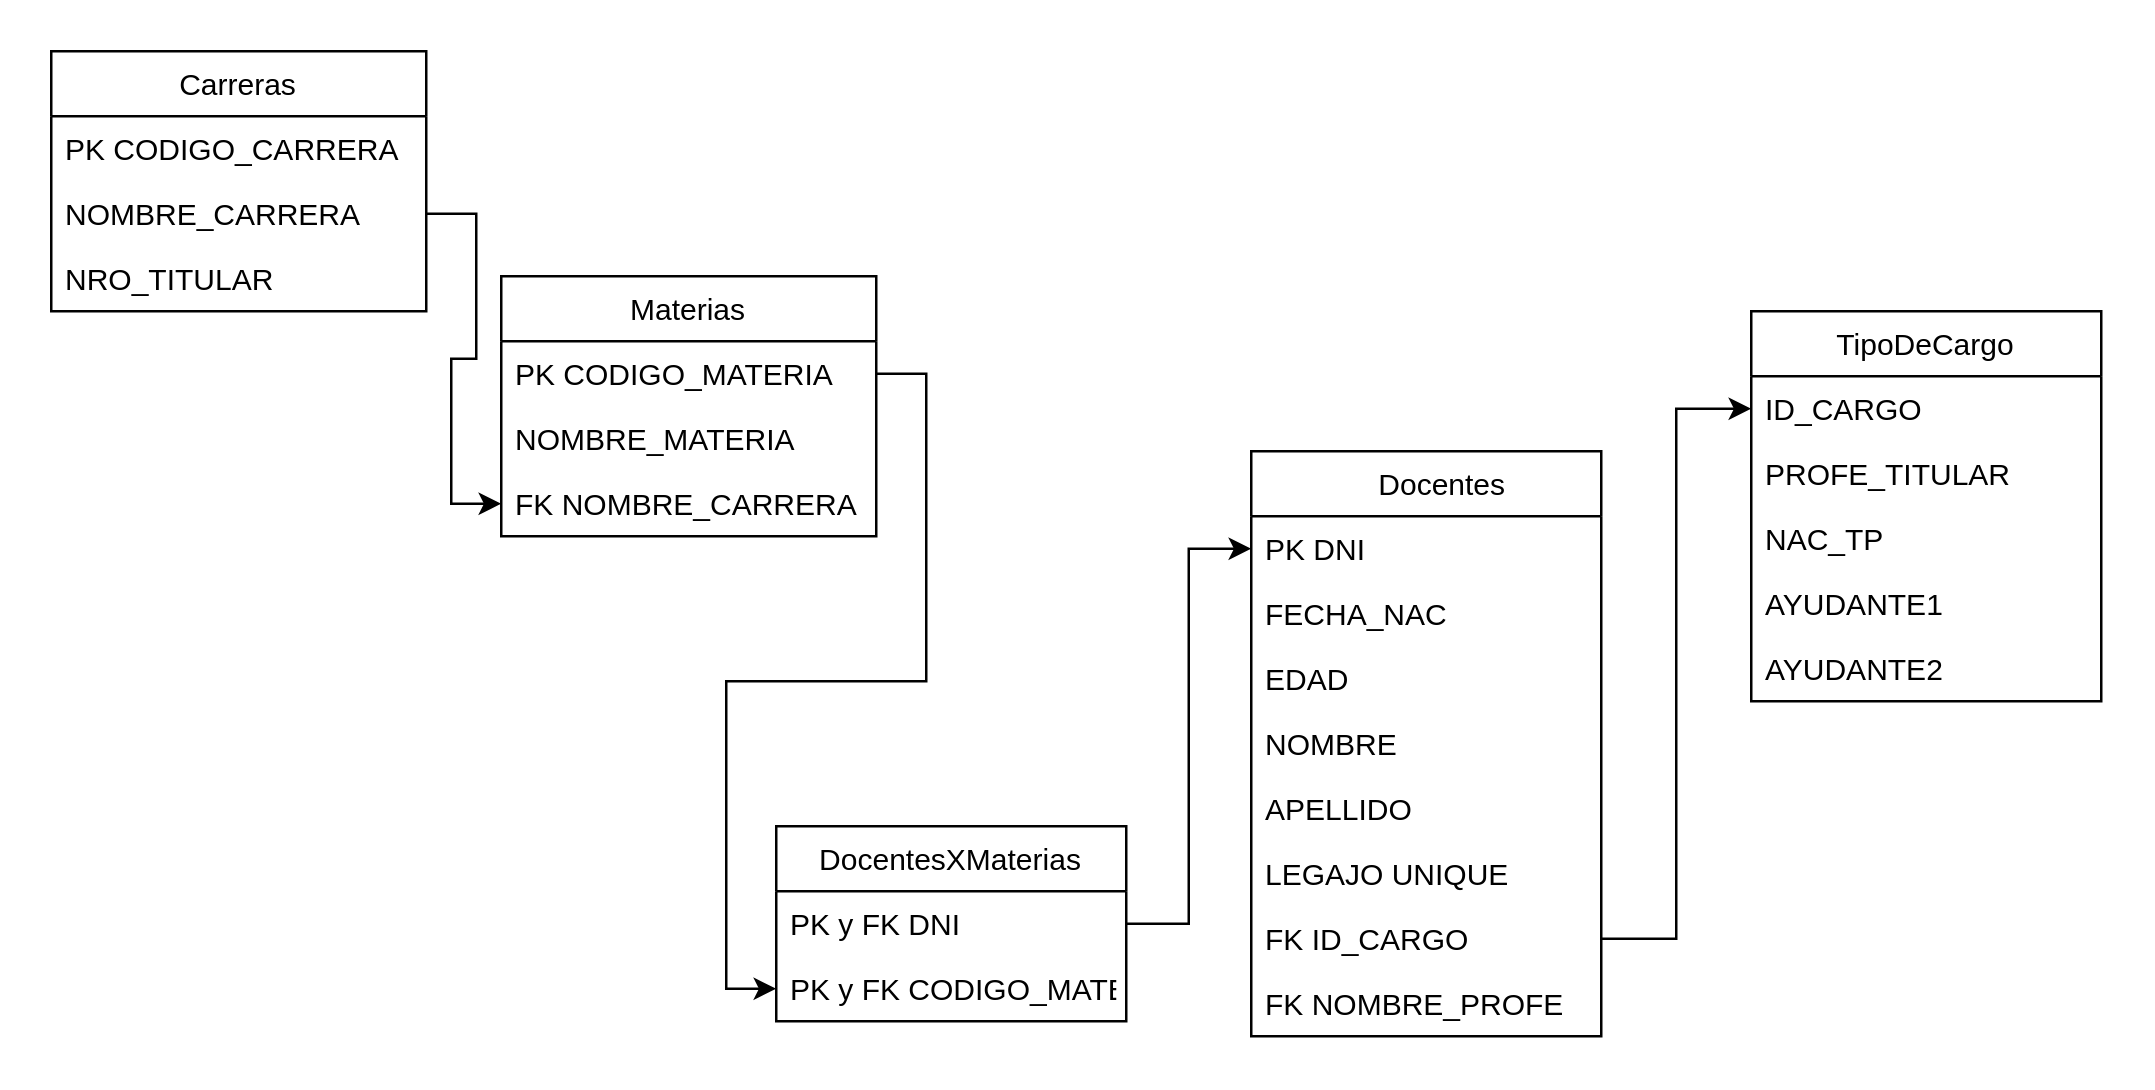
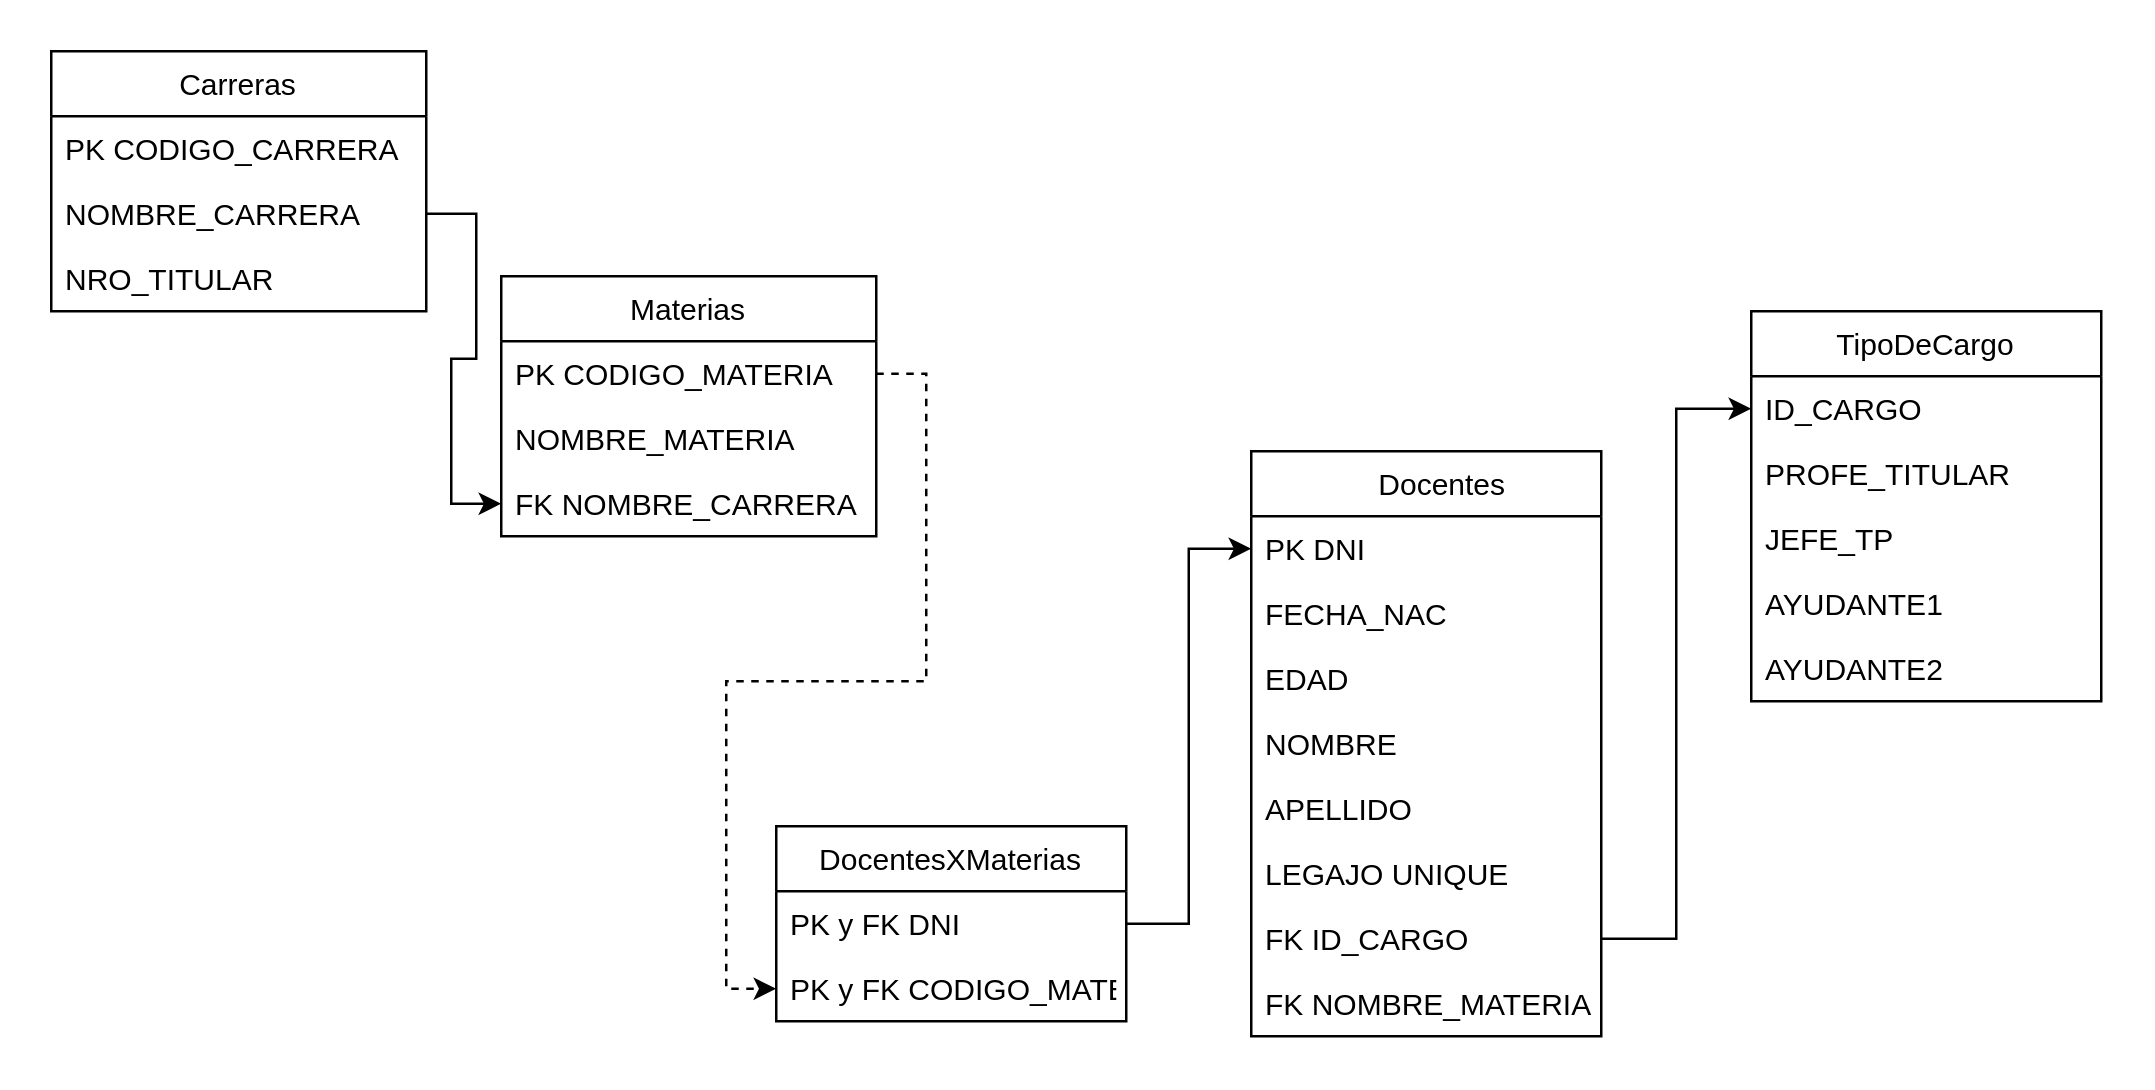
node "NAC_TP": label "NAC_TP" -> "JEFE_TP"
edge "PK CODIGO_MATERIA" -> "PK y FK CODIGO_MATERIA": style solid -> dashed
node "FK NOMBRE_PROFE": label "FK NOMBRE_PROFE" -> "FK NOMBRE_MATERIA"
